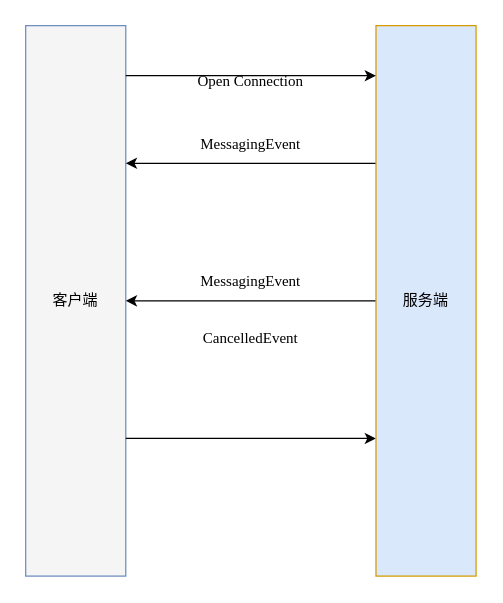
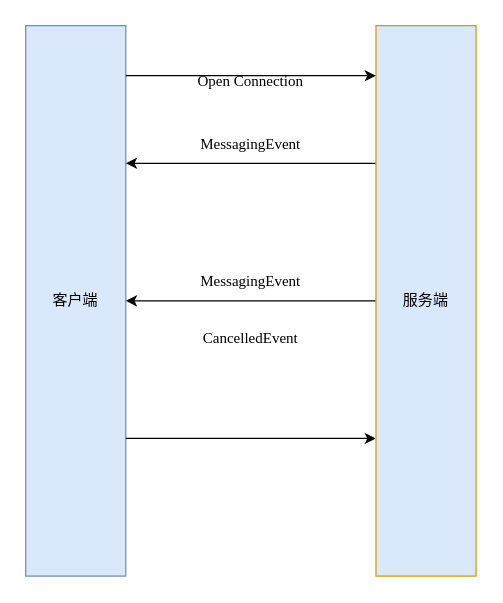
node "客户端": fillcolor #f5f5f5 -> #dae8fc
